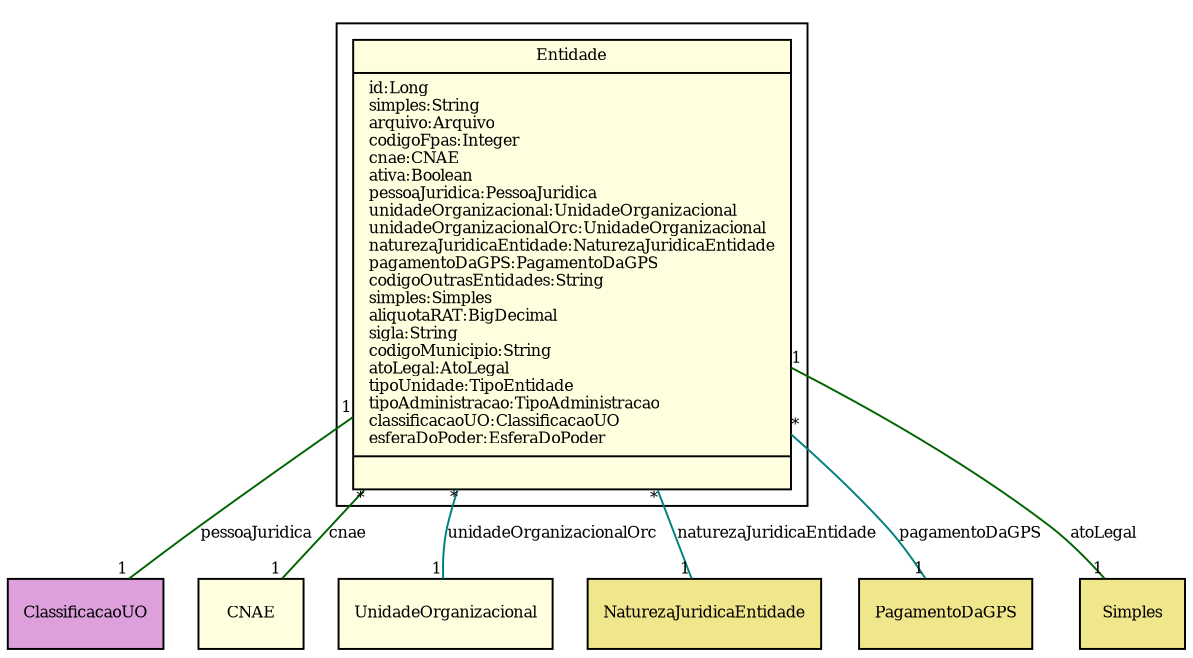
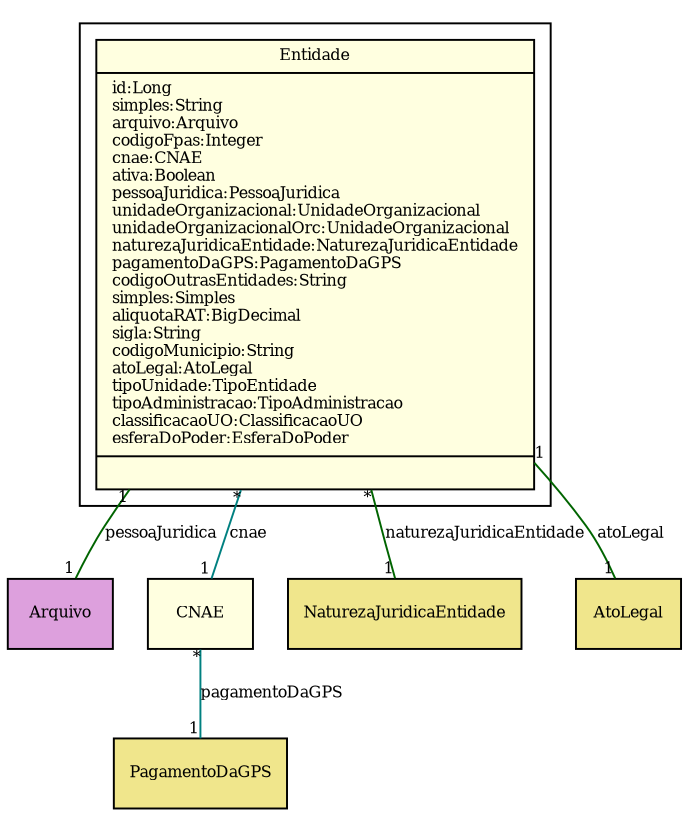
edge "Entidade" -- "PagamentoDaGPS": now "CNAE" -- "PagamentoDaGPS"
edge "Entidade" -- "CNAE": color darkgreen -> teal
edge "Entidade" -- "NaturezaJuridicaEntidade": color teal -> darkgreen
node "ClassificacaoUO": label "ClassificacaoUO" -> "Arquivo"
node "UnidadeOrganizacional": removed
node "Simples": label "Simples" -> "AtoLegal"
